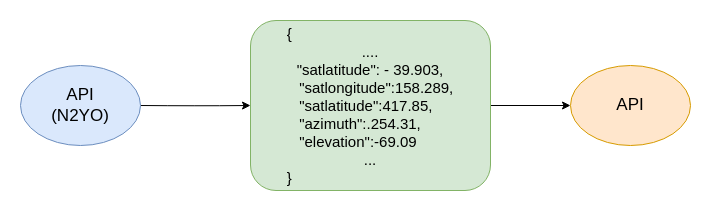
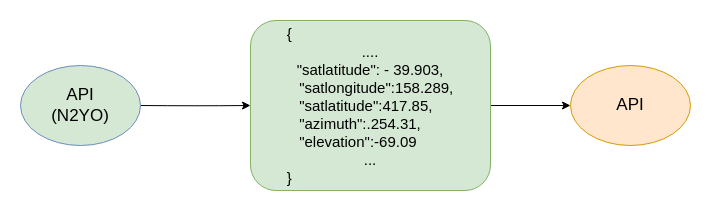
node "API (N2YO)": fillcolor #dae8fc -> #d5e8d4
